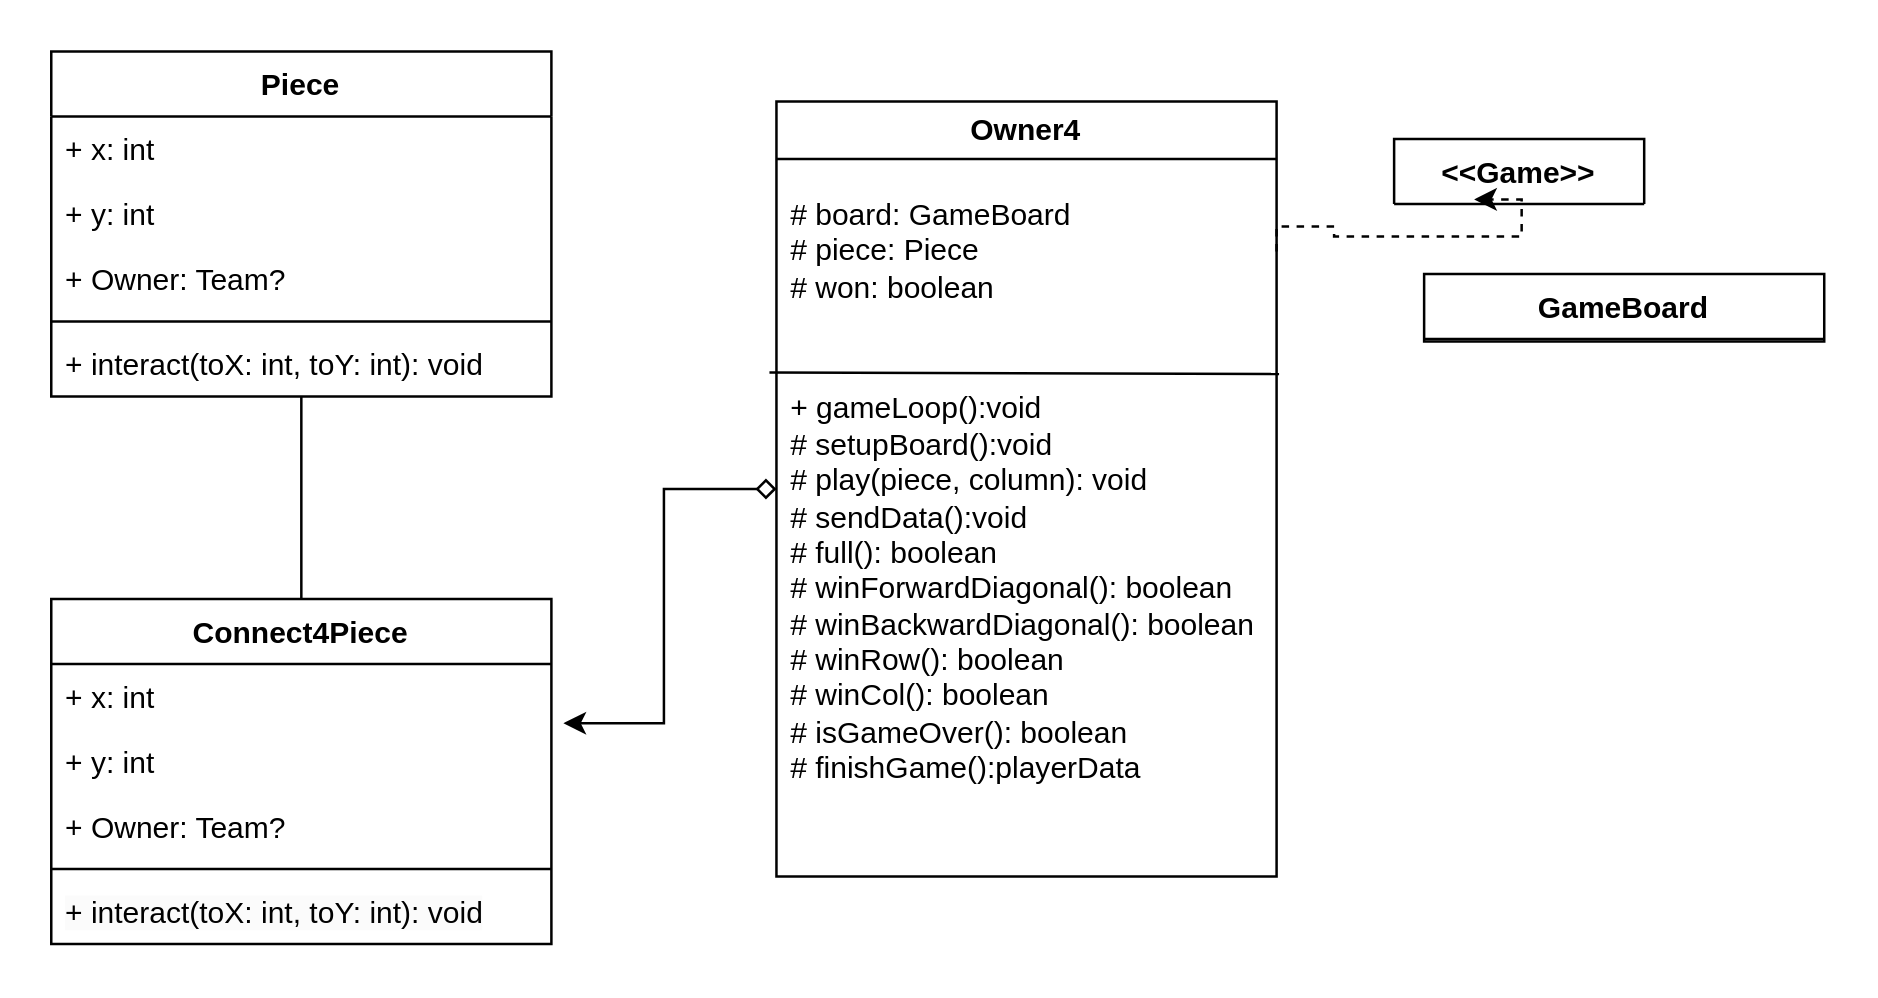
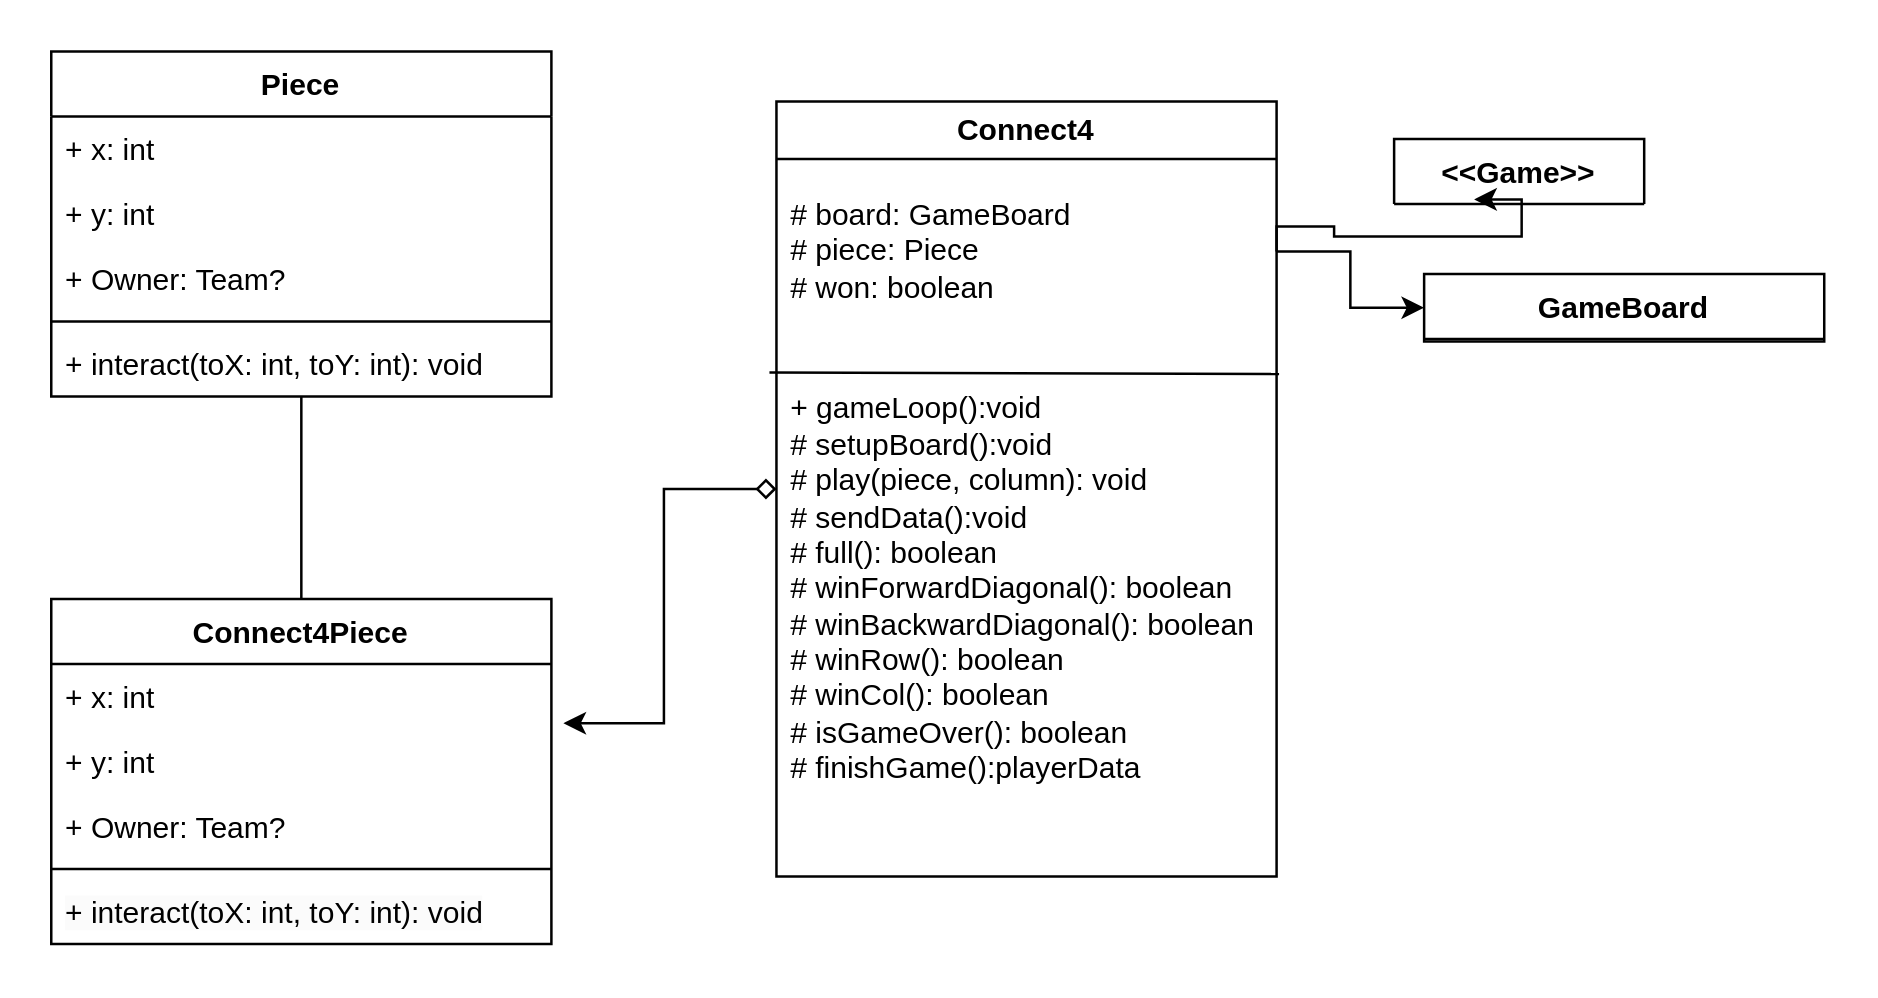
node "Owner4": label "Owner4" -> "Connect4"
edge "# board: GameBoard # piece: Piece # won: boolean" -> "<<Game>>": style dashed -> solid
edge "# board: GameBoard # piece: Piece # won: boolean" -> "GameBoard": added
